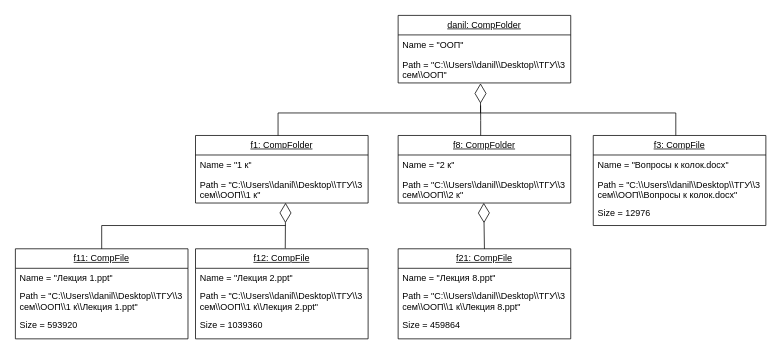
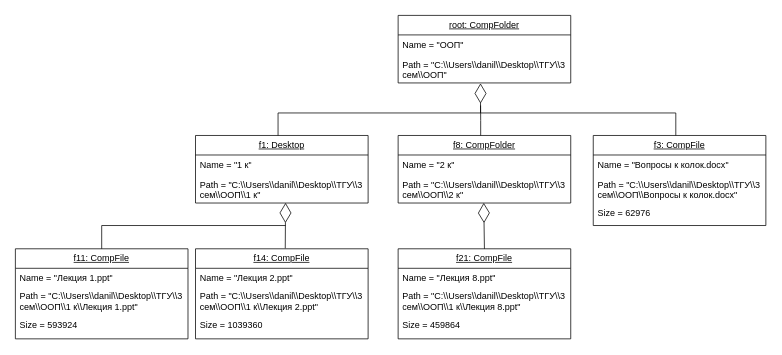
node "danil: CompFolder": label "danil: CompFolder" -> "root: CompFolder"
node "f1: CompFolder": label "f1: CompFolder" -> "f1: Desktop"
node "Size = 12976": label "Size = 12976" -> "Size = 62976"
node "f12: CompFile": label "f12: CompFile" -> "f14: CompFile"
node "Size = 593920": label "Size = 593920" -> "Size = 593924"
